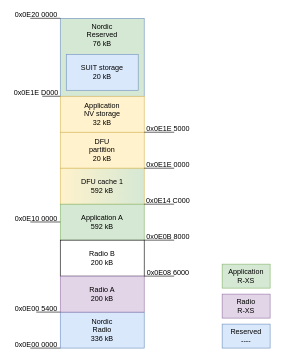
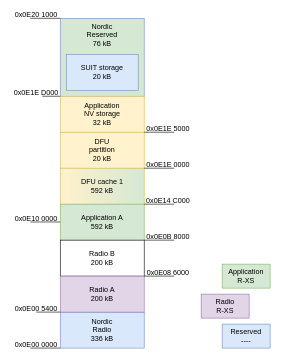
node "0x0E20 0000": label "0x0E20 0000" -> "0x0E20 1000"
node "Radio R-XS": moved (246, 306) -> (225, 306)
